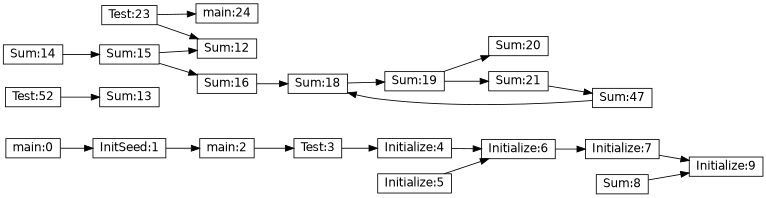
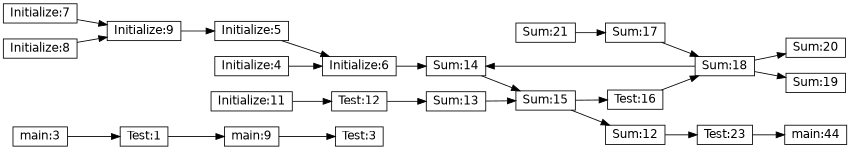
node "main:24": label "main:24" -> "main:44"
edge "Test:23" -> "Sum:12": reversed
edge "Initialize:9" -> "Initialize:5": added
edge "Sum:19" -> "Sum:20": now "Sum:18" -> "Sum:20"
edge "Sum:18" -> "Sum:14": added
edge "Sum:19" -> "Sum:21": removed
node "Sum:16": label "Sum:16" -> "Test:16"
node "Test:52": label "Test:52" -> "Test:12"
node "Sum:47": label "Sum:47" -> "Sum:17"
node "Initialize:11": added
edge "Sum:13" -> "Sum:15": added
node "main:0": label "main:0" -> "main:3"
node "InitSeed:1": label "InitSeed:1" -> "Test:1"
node "main:2": label "main:2" -> "main:9"
edge "Test:3" -> "Initialize:4": removed
edge "Initialize:6" -> "Initialize:7": now "Initialize:6" -> "Sum:14"
node "Sum:8": label "Sum:8" -> "Initialize:8"
